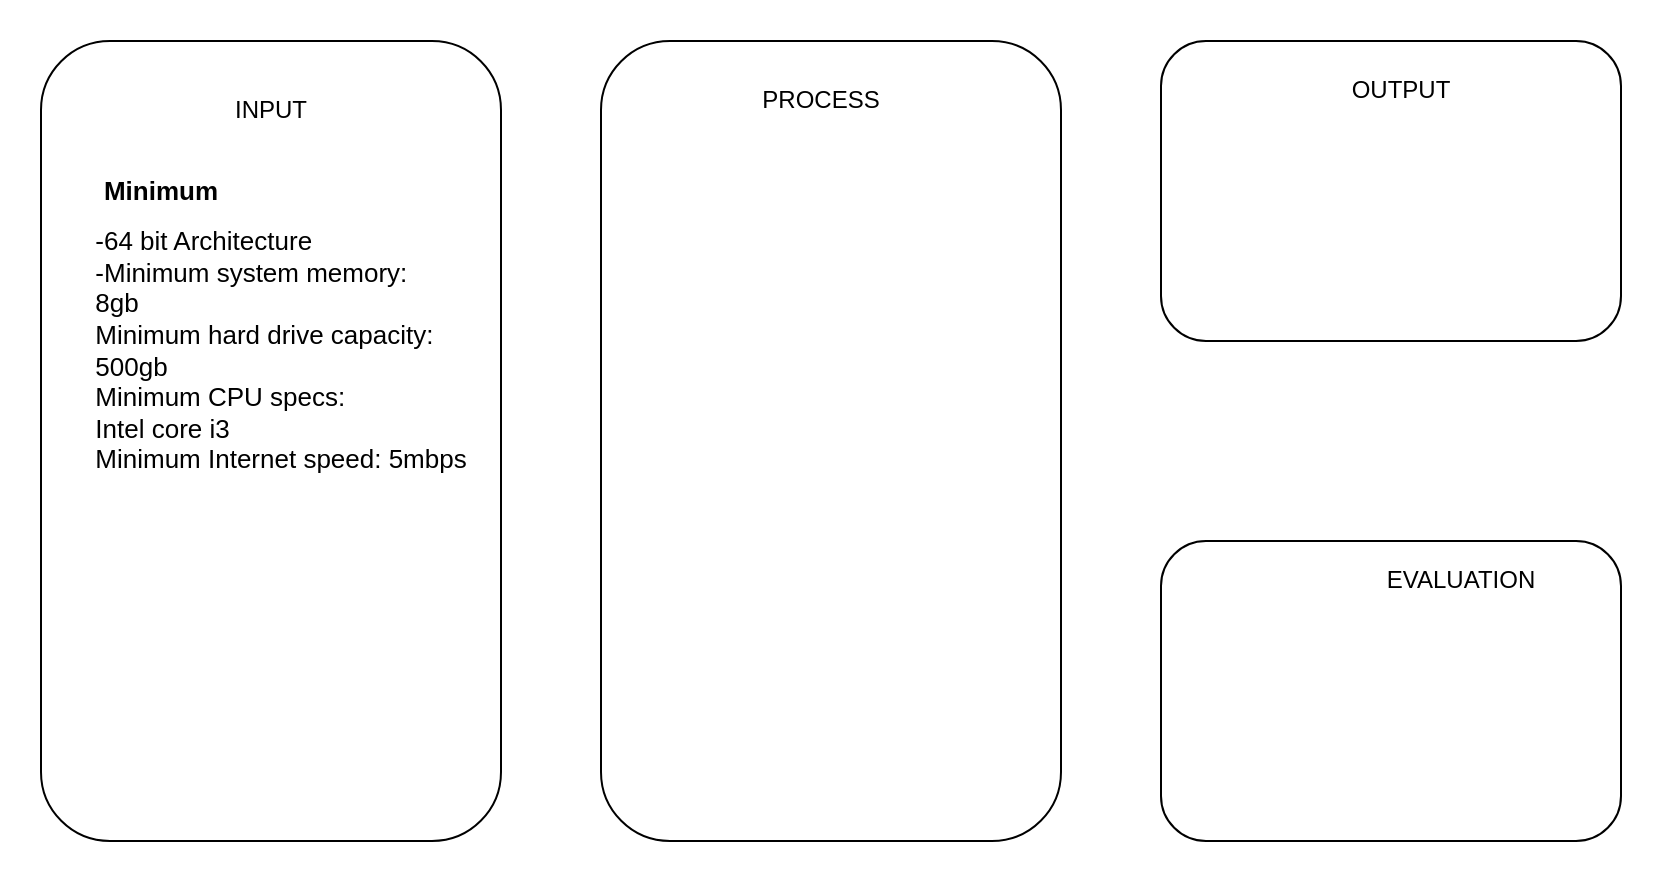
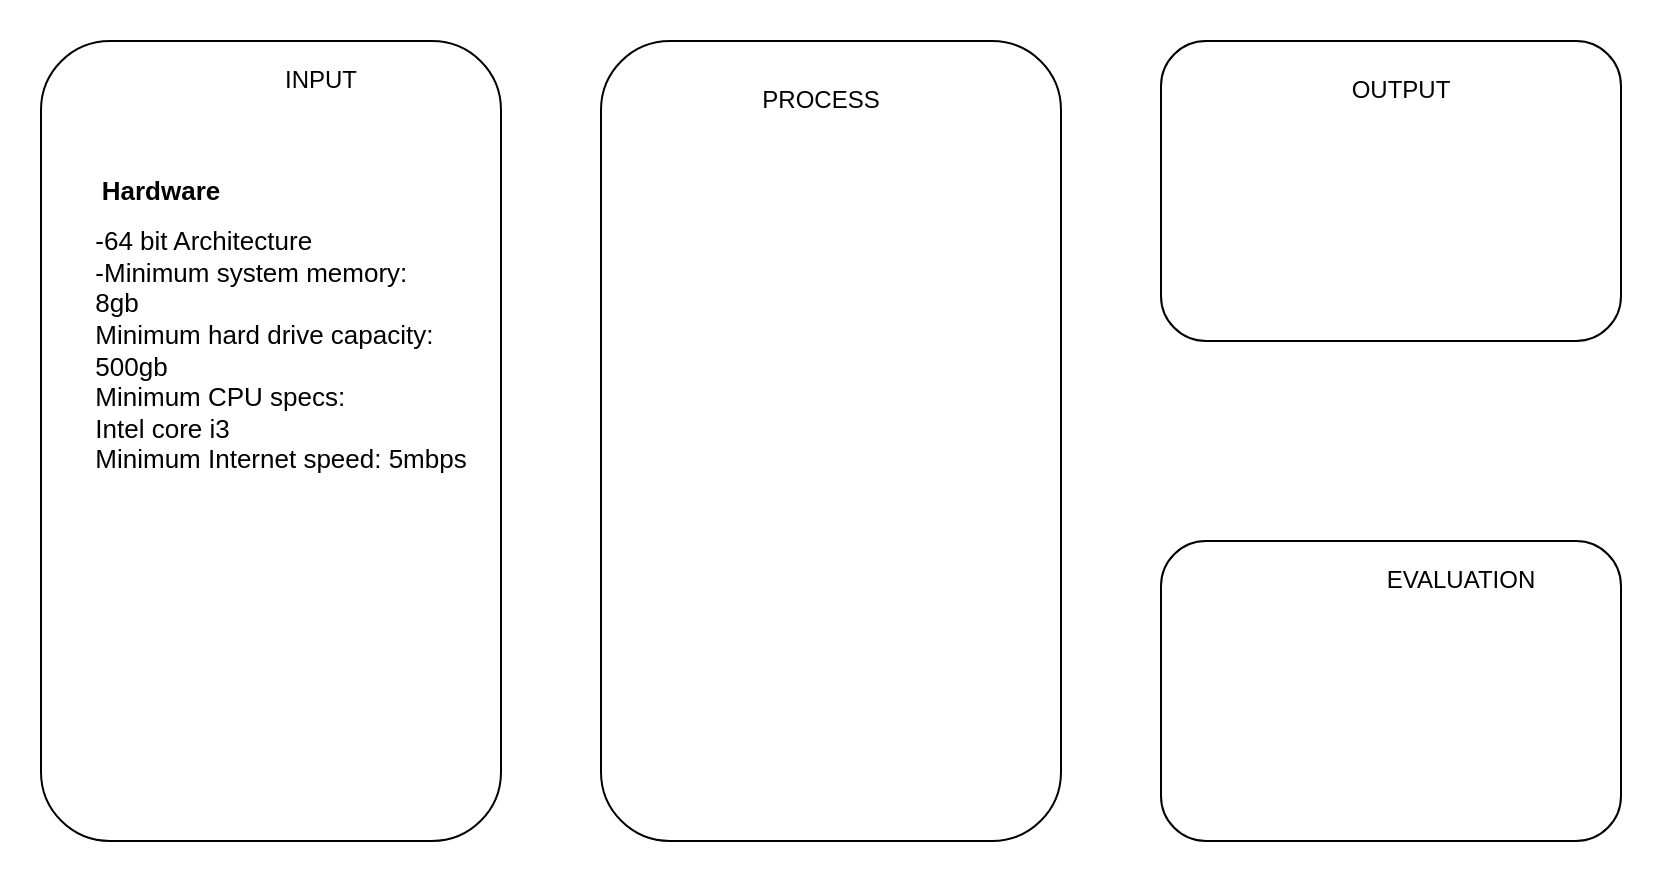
node "INPUT": moved (271, 111) -> (321, 81)
node "Minimum": label "Minimum" -> "Hardware"
